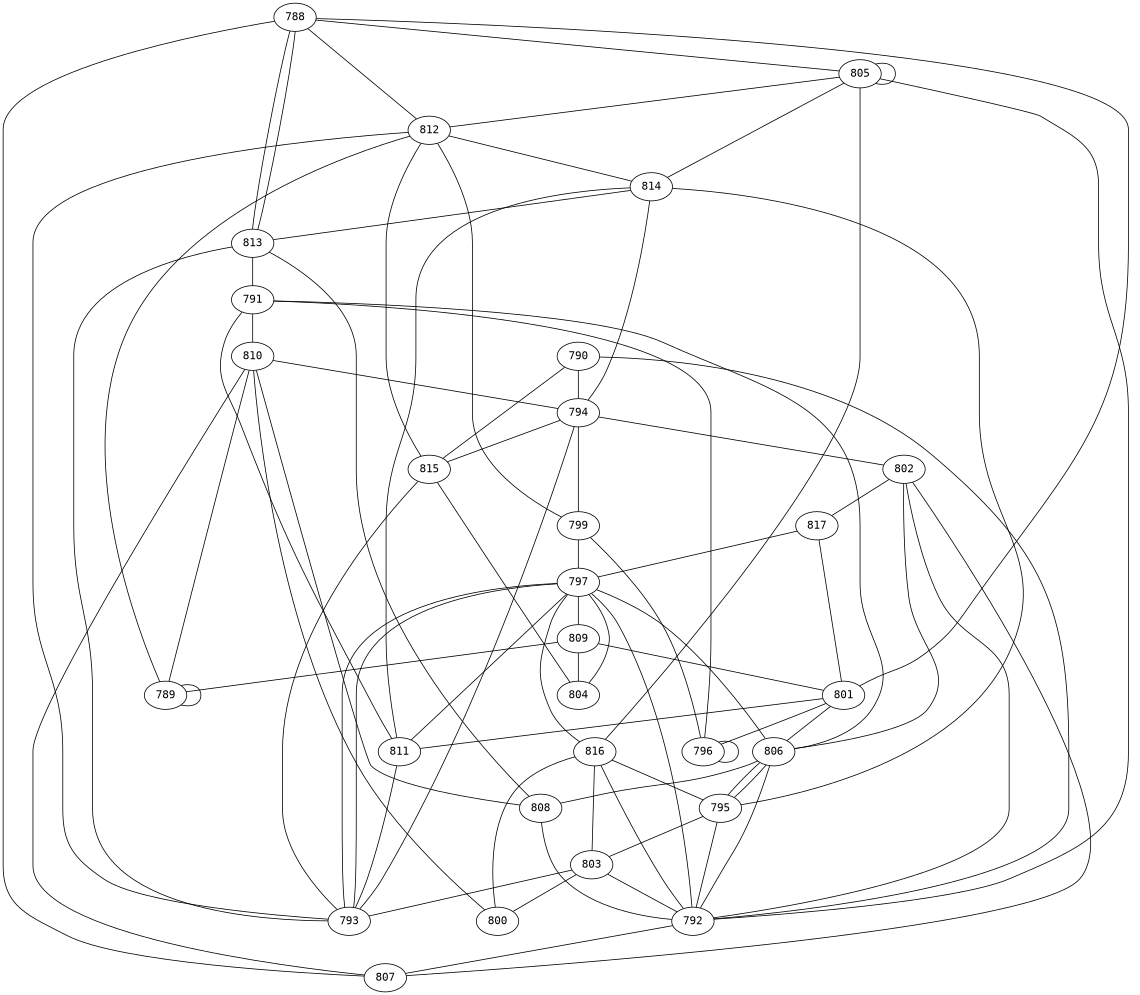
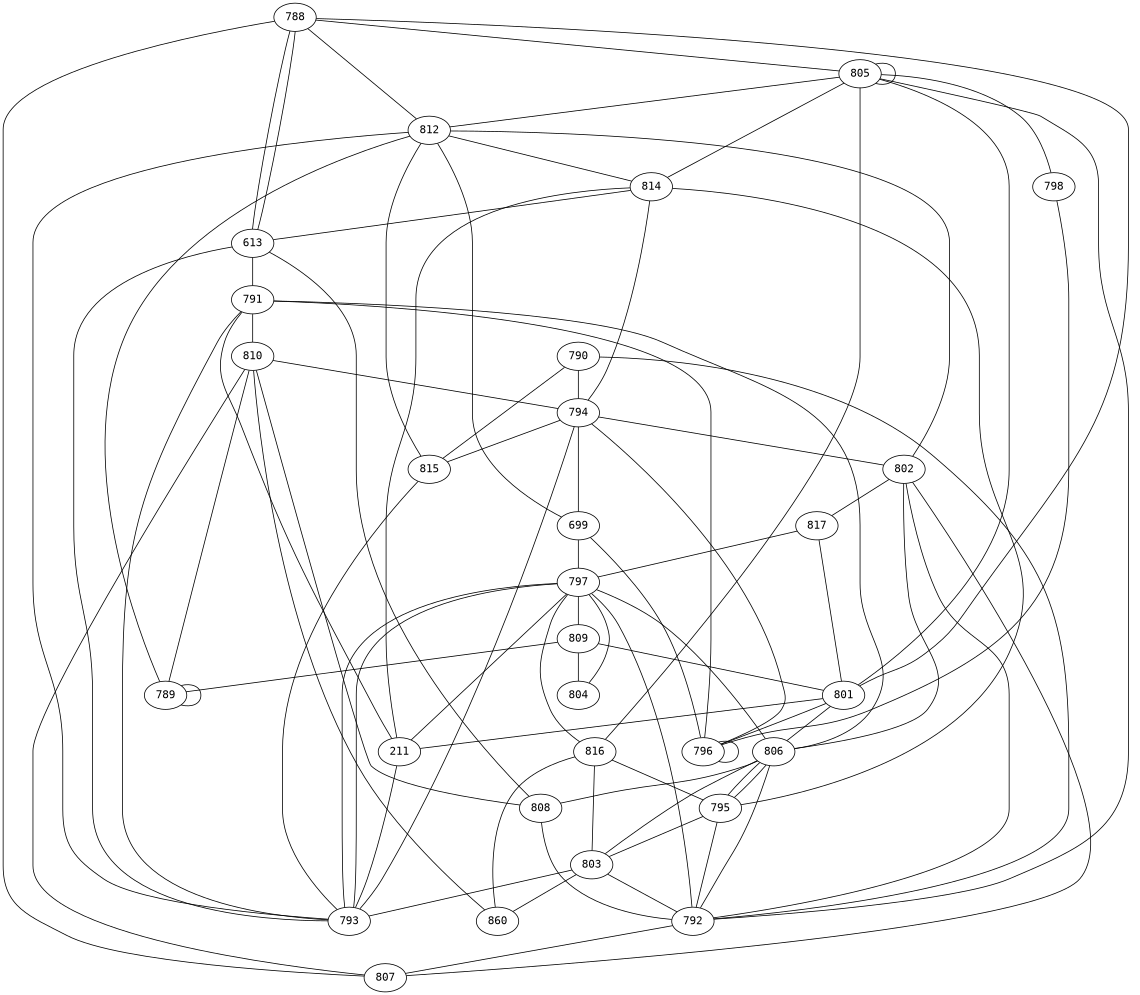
edge "812" -- "802": added
node "798": added
node "813": label "813" -> "613"
edge "805" -- "801": added
node "799": label "799" -> "699"
edge "815" -- "804": removed
edge "794" -- "796": added
edge "791" -- "793": added
node "811": label "811" -> "211"
edge "806" -- "803": added
edge "816" -- "792": removed
node "800": label "800" -> "860"
